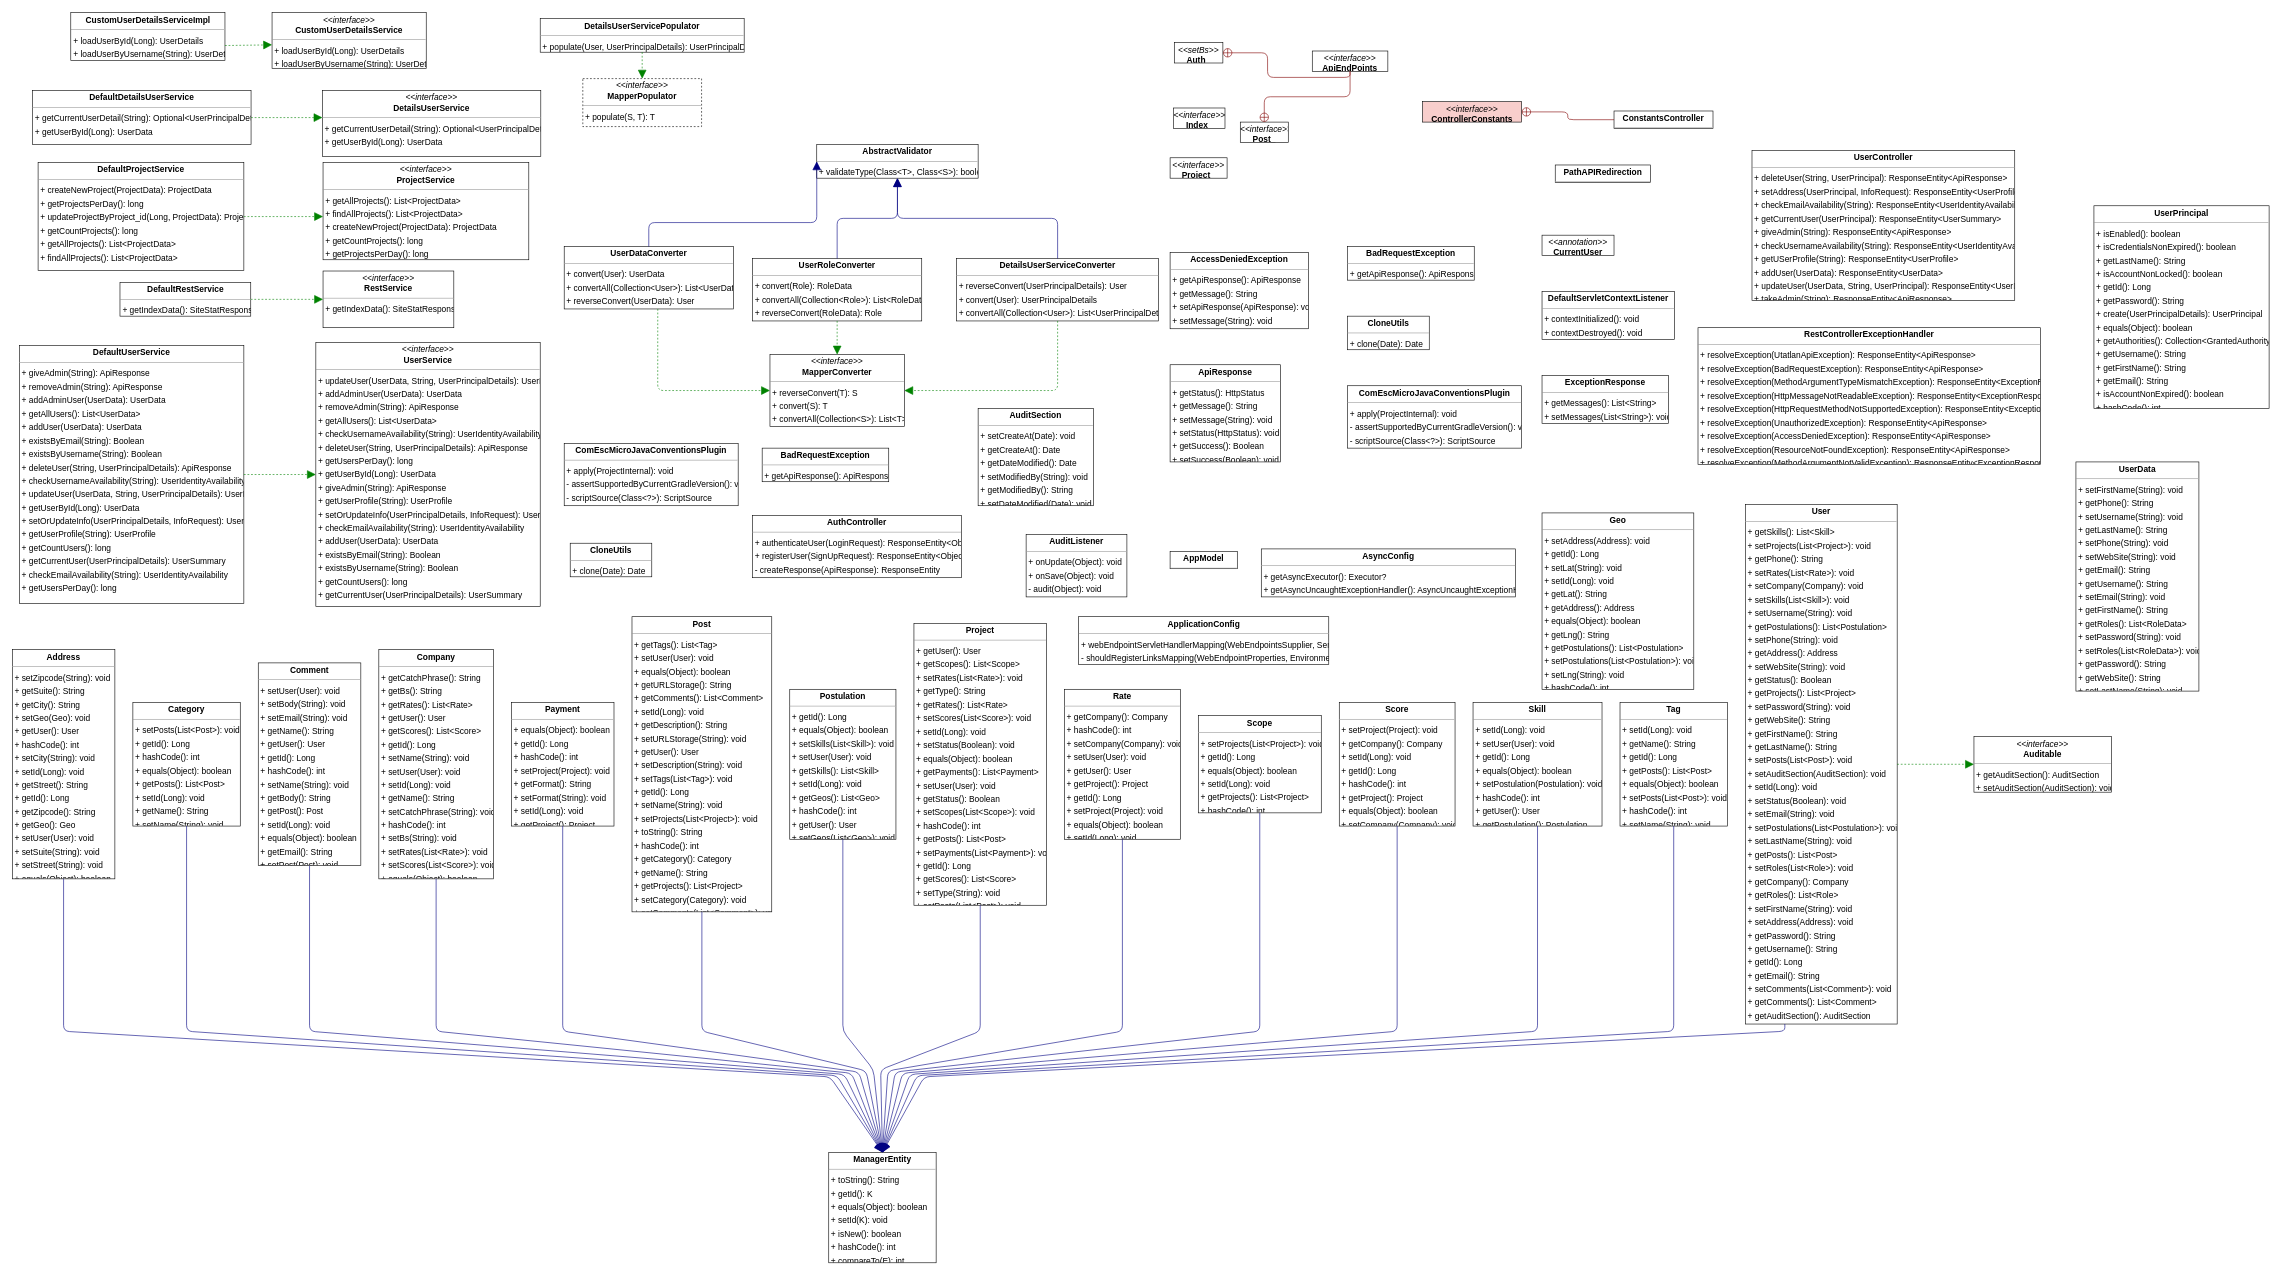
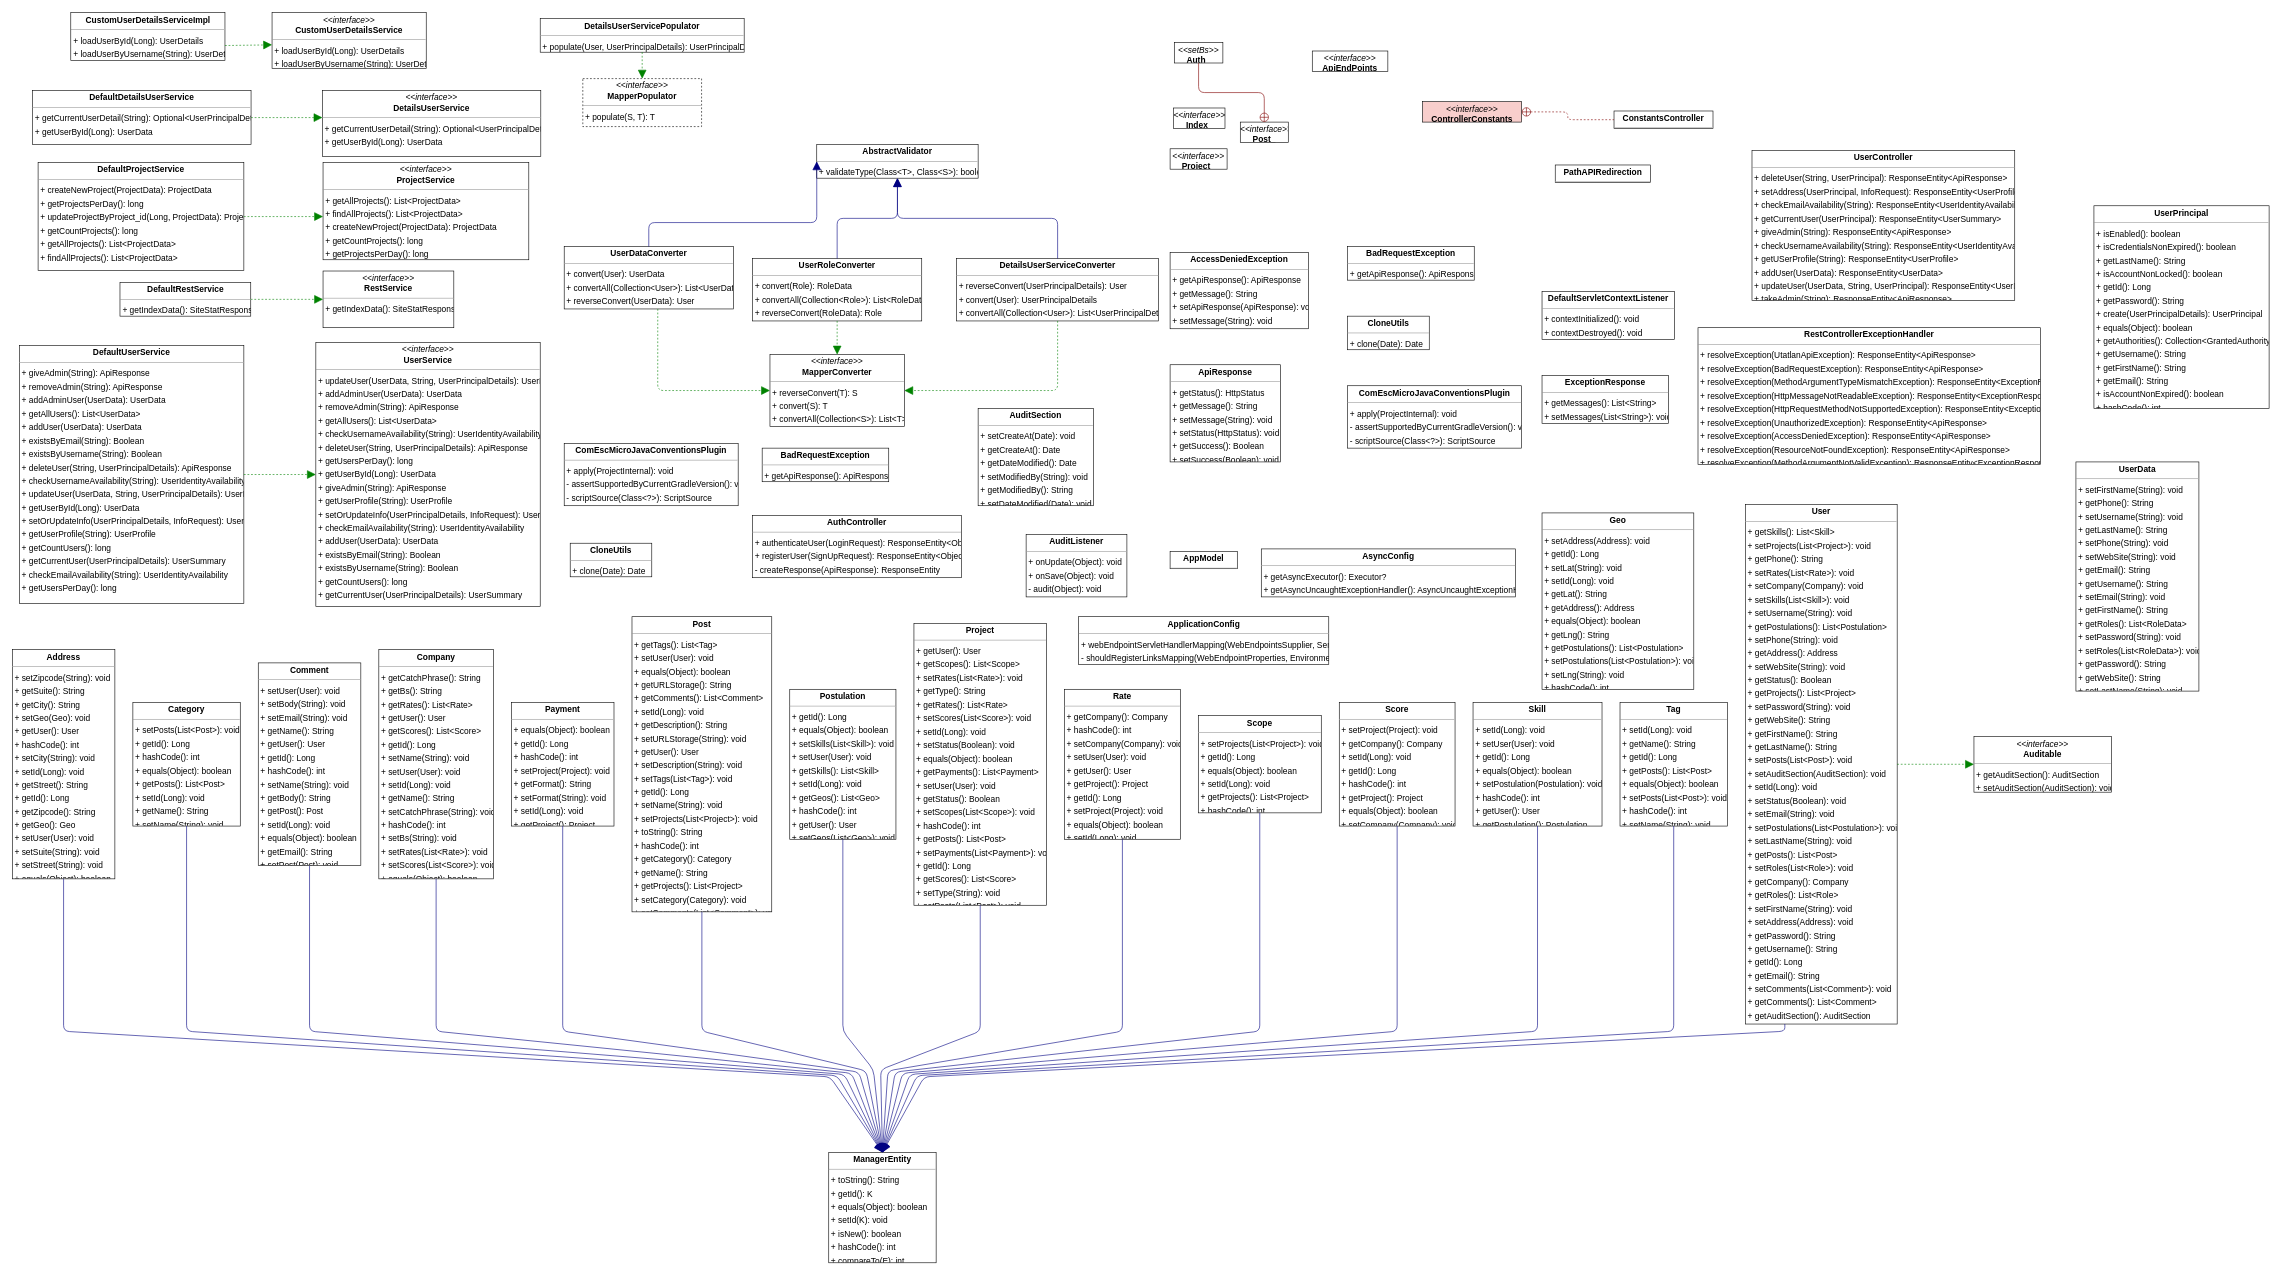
edge "<<interface>> ApiEndPoints" -> "<<setBs>> Auth_": removed
edge "<<interface>> ApiEndPoints" -> "<<interface>> Post_": now "<<setBs>> Auth_" -> "<<interface>> Post_"
edge "ConstantsController" -> "<<interface>> ControllerConstants": style solid -> dashed
node "<<interface>> Project_": moved (1199, 168) -> (1199, 159)
node "<<annotation>> CurrentUser": removed
